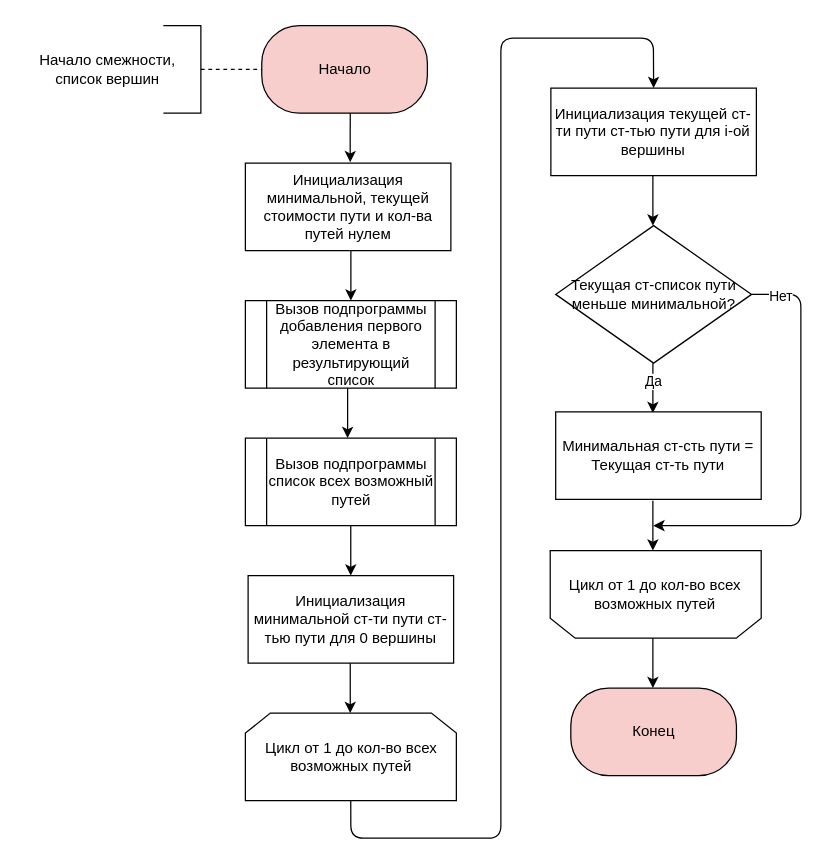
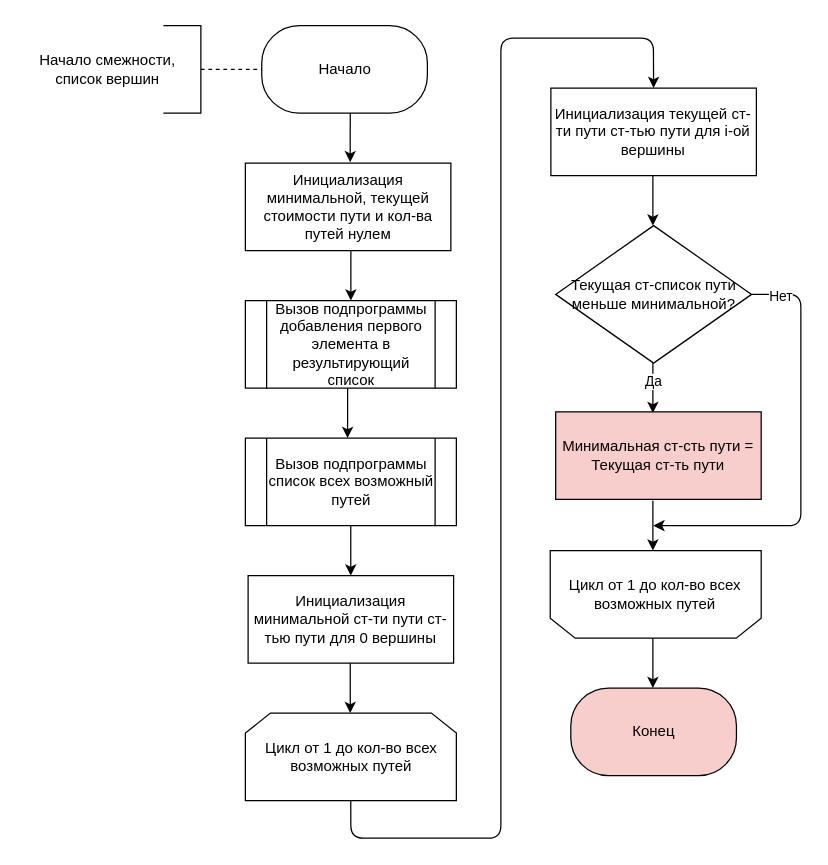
node "Начало": fillcolor #f8cecc -> #ffffff
node "Минимальная ст-сть пути = Текущая ст-ть пути": fillcolor #ffffff -> #f8cecc
